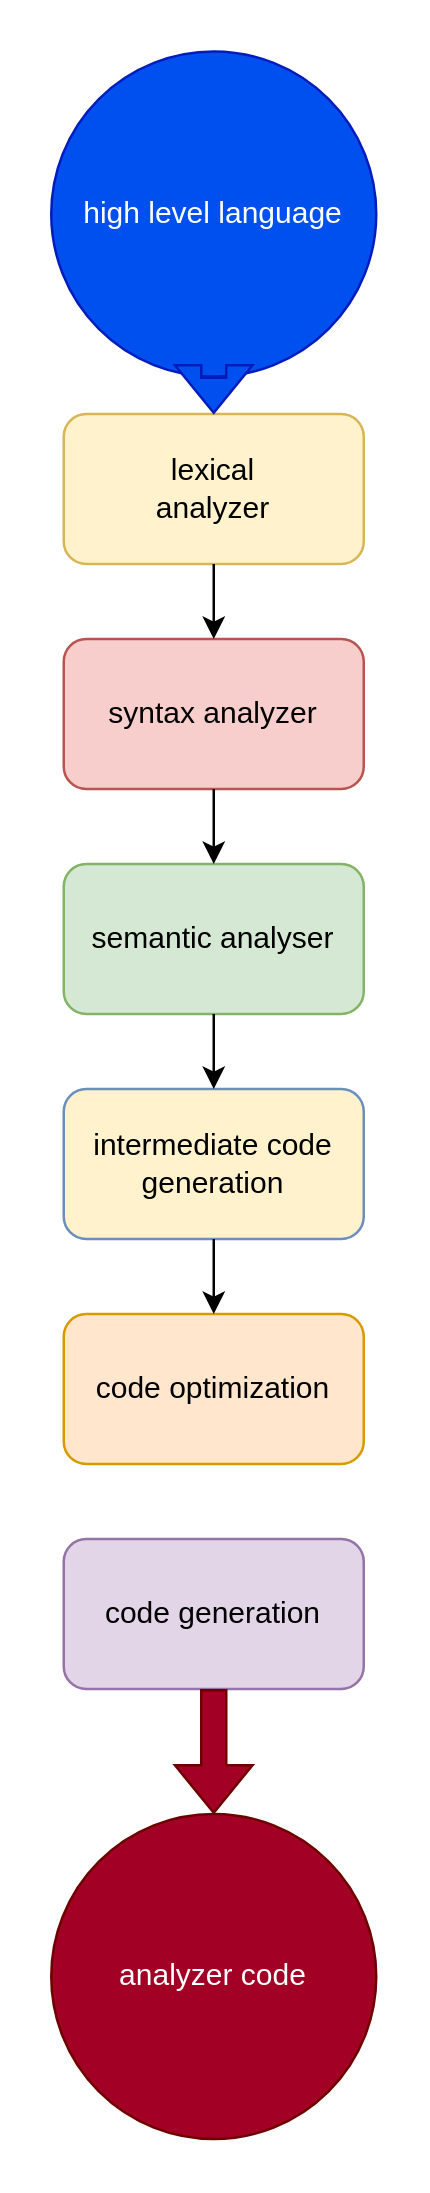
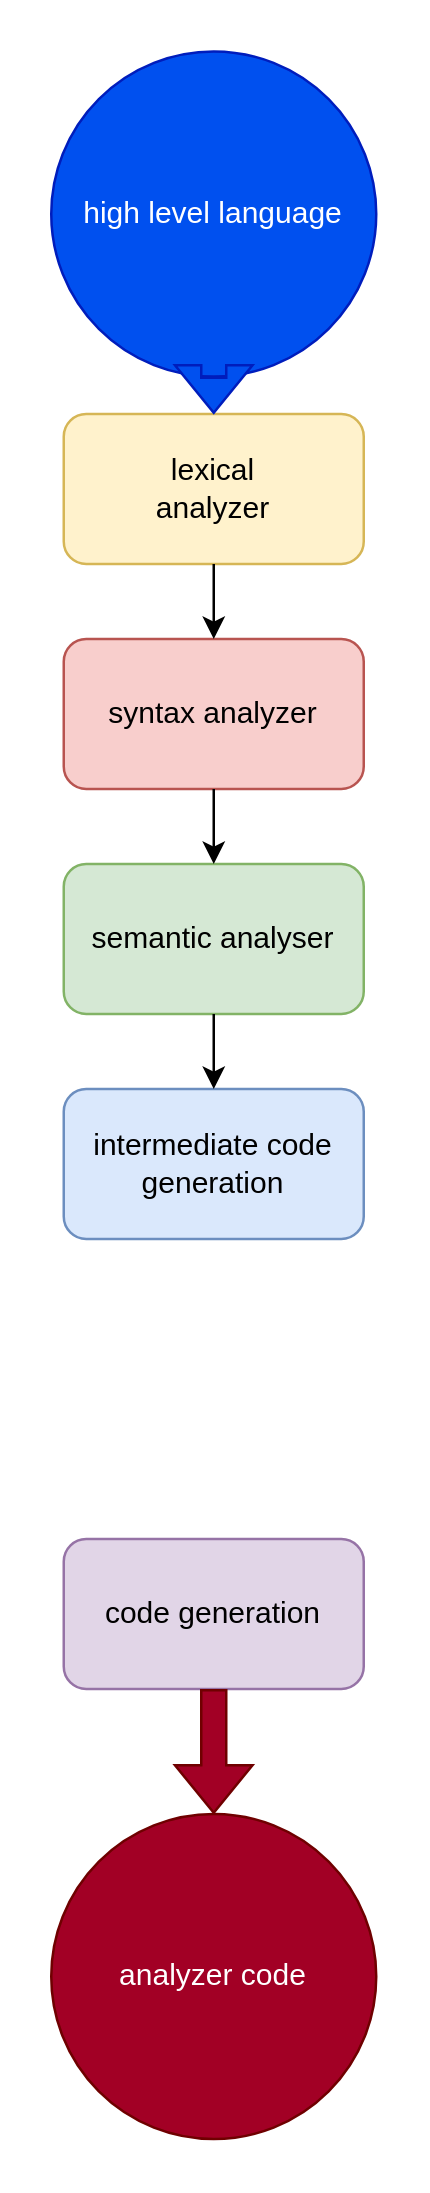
node "intermediate code generation": fillcolor #fff2cc -> #dae8fc
edge "intermediate code generation" -> "code optimization": removed
node "code optimization": removed
